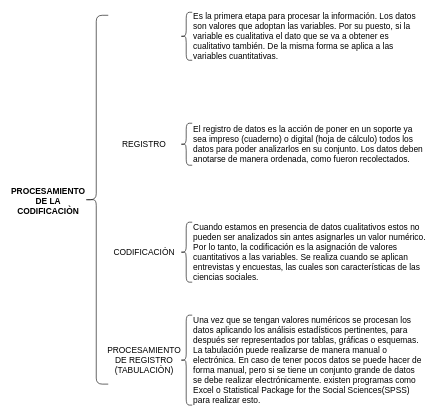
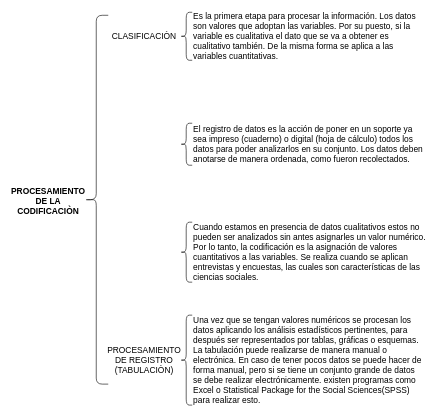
node "CLASIFICACIÒN": added
node "REGISTRO": removed
node "CODIFICACIÒN": removed
